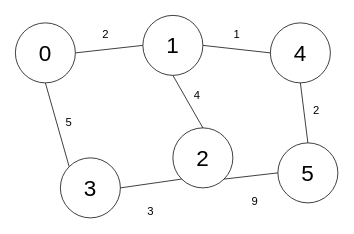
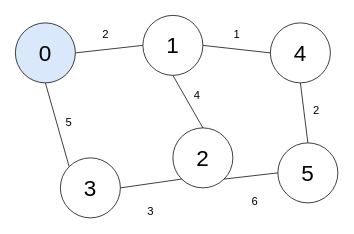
node "0": fillcolor #ffffff -> #dae8fc
node "9": label "9" -> "6"
